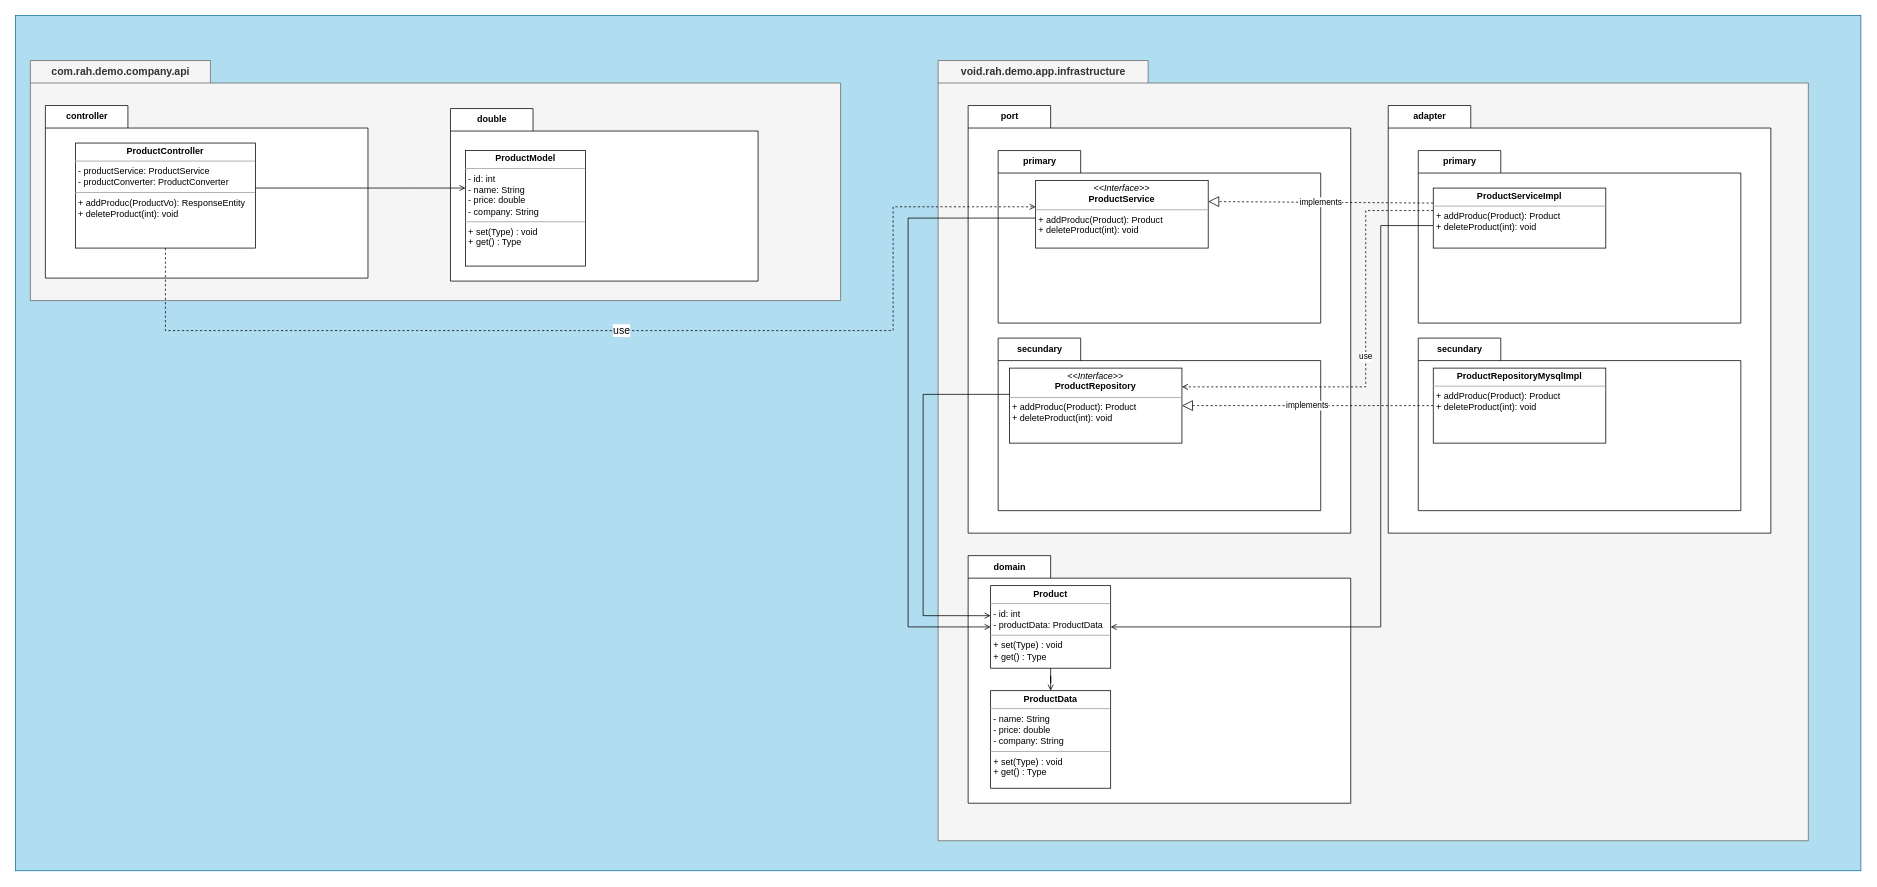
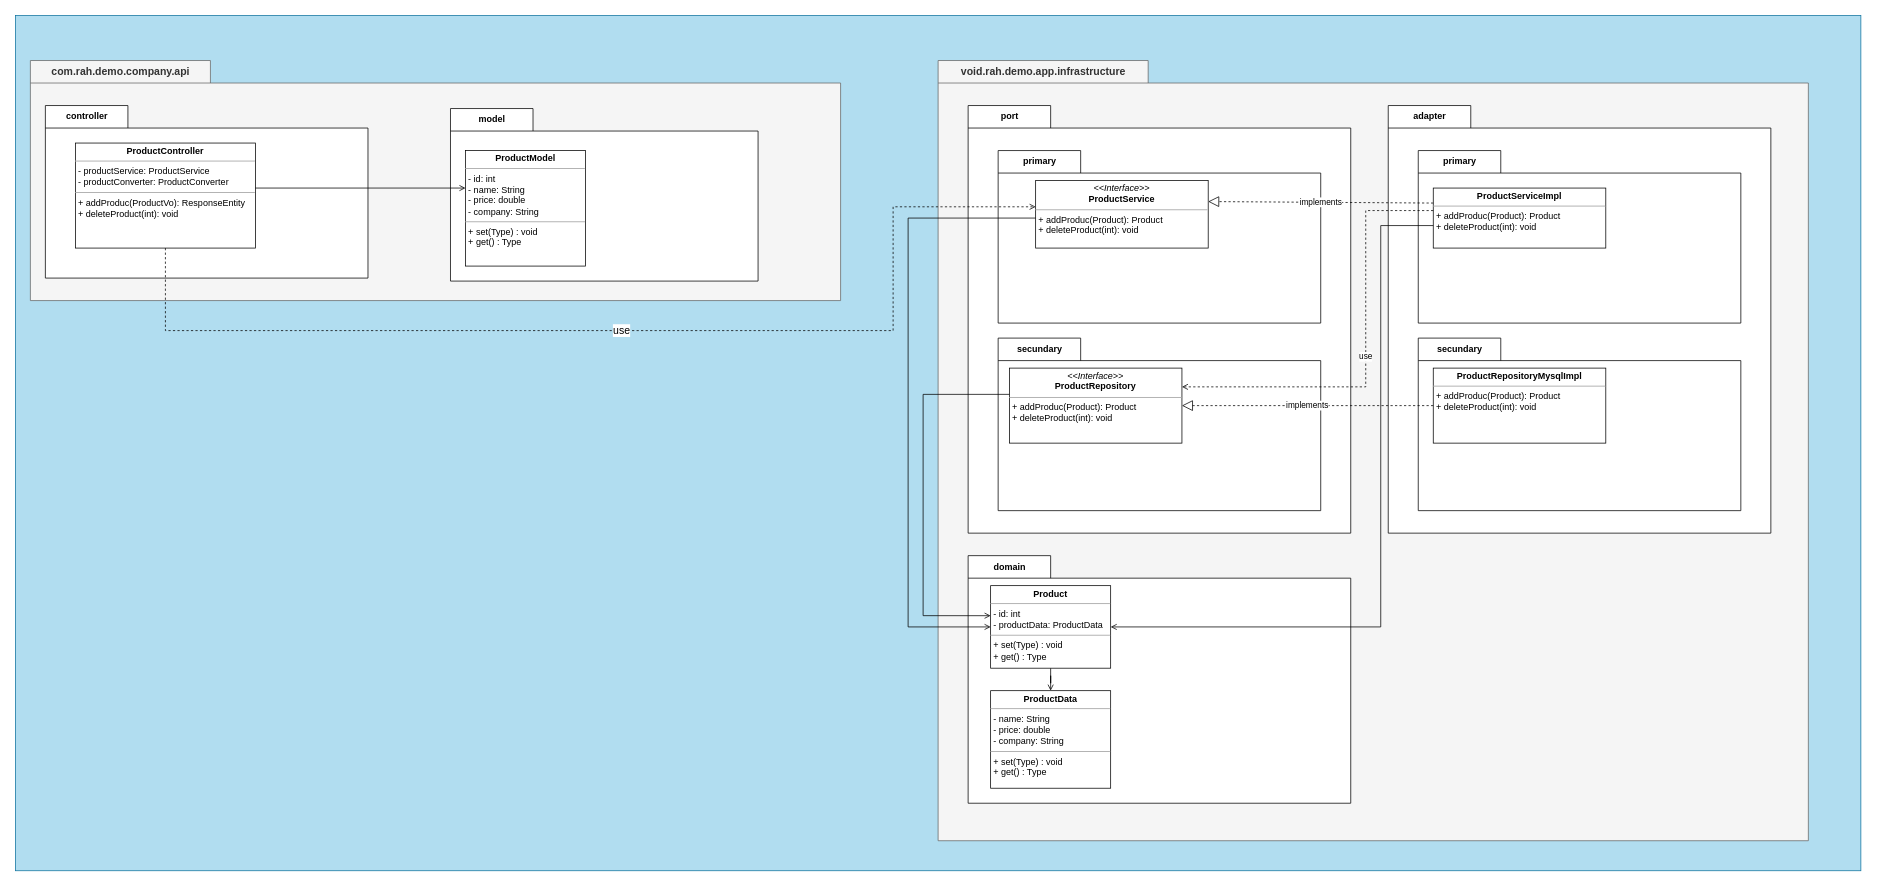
node "double": label "double" -> "model"
